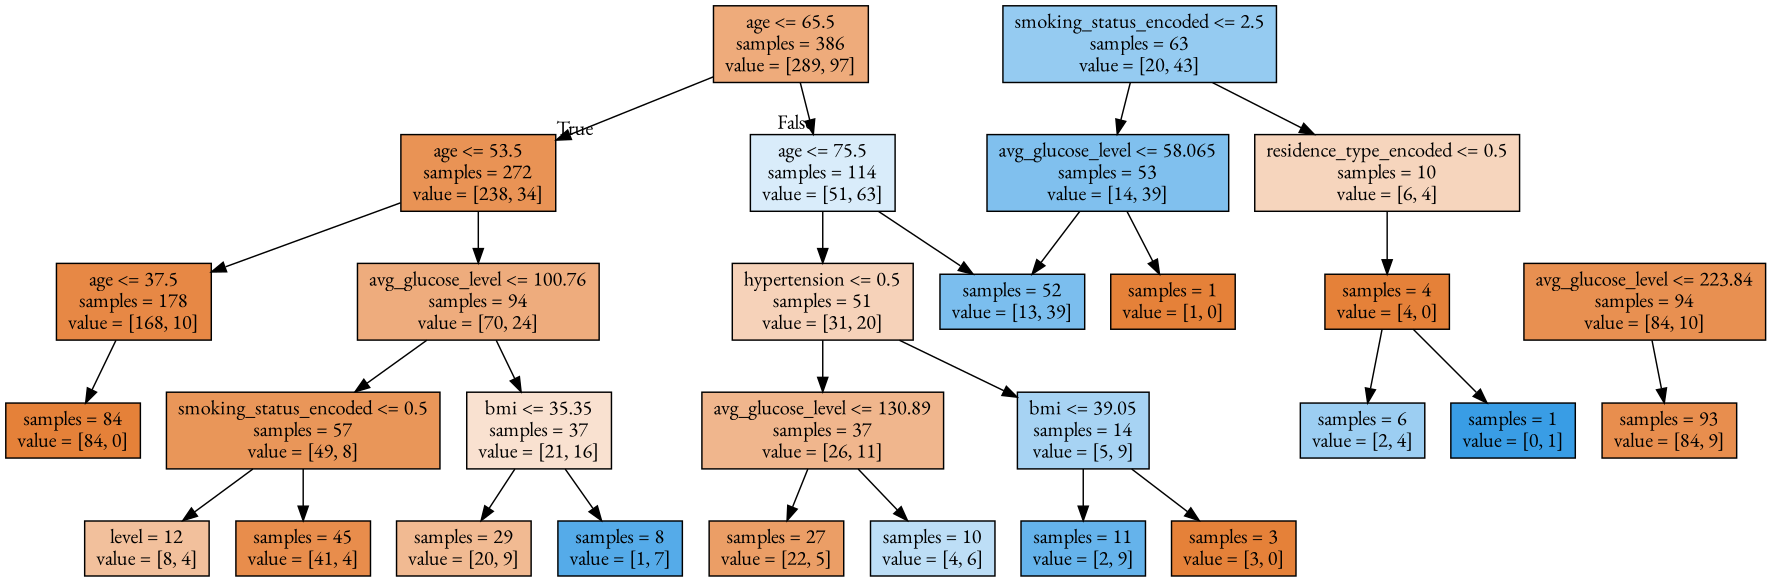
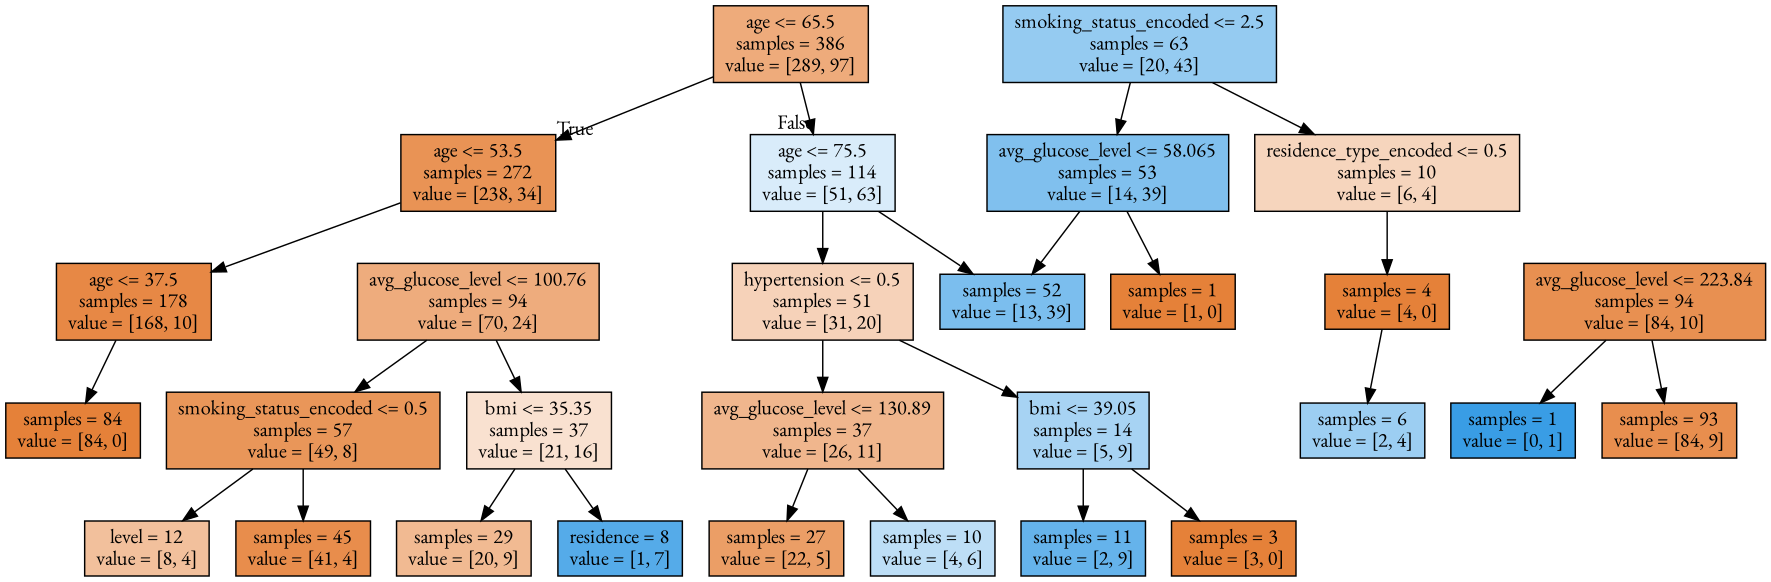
edge "age <= 53.5 samples = 272 value = [238, 34]" -> "avg_glucose_level <= 100.76 samples = 94 value = [70, 24]": removed
edge "samples = 4 value = [4, 0]" -> "samples = 1 value = [0, 1]": now "avg_glucose_level <= 223.84 samples = 94 value = [84, 10]" -> "samples = 1 value = [0, 1]"
node "samples = 8 value = [1, 7]": label "samples = 8 value = [1, 7]" -> "residence = 8 value = [1, 7]"
